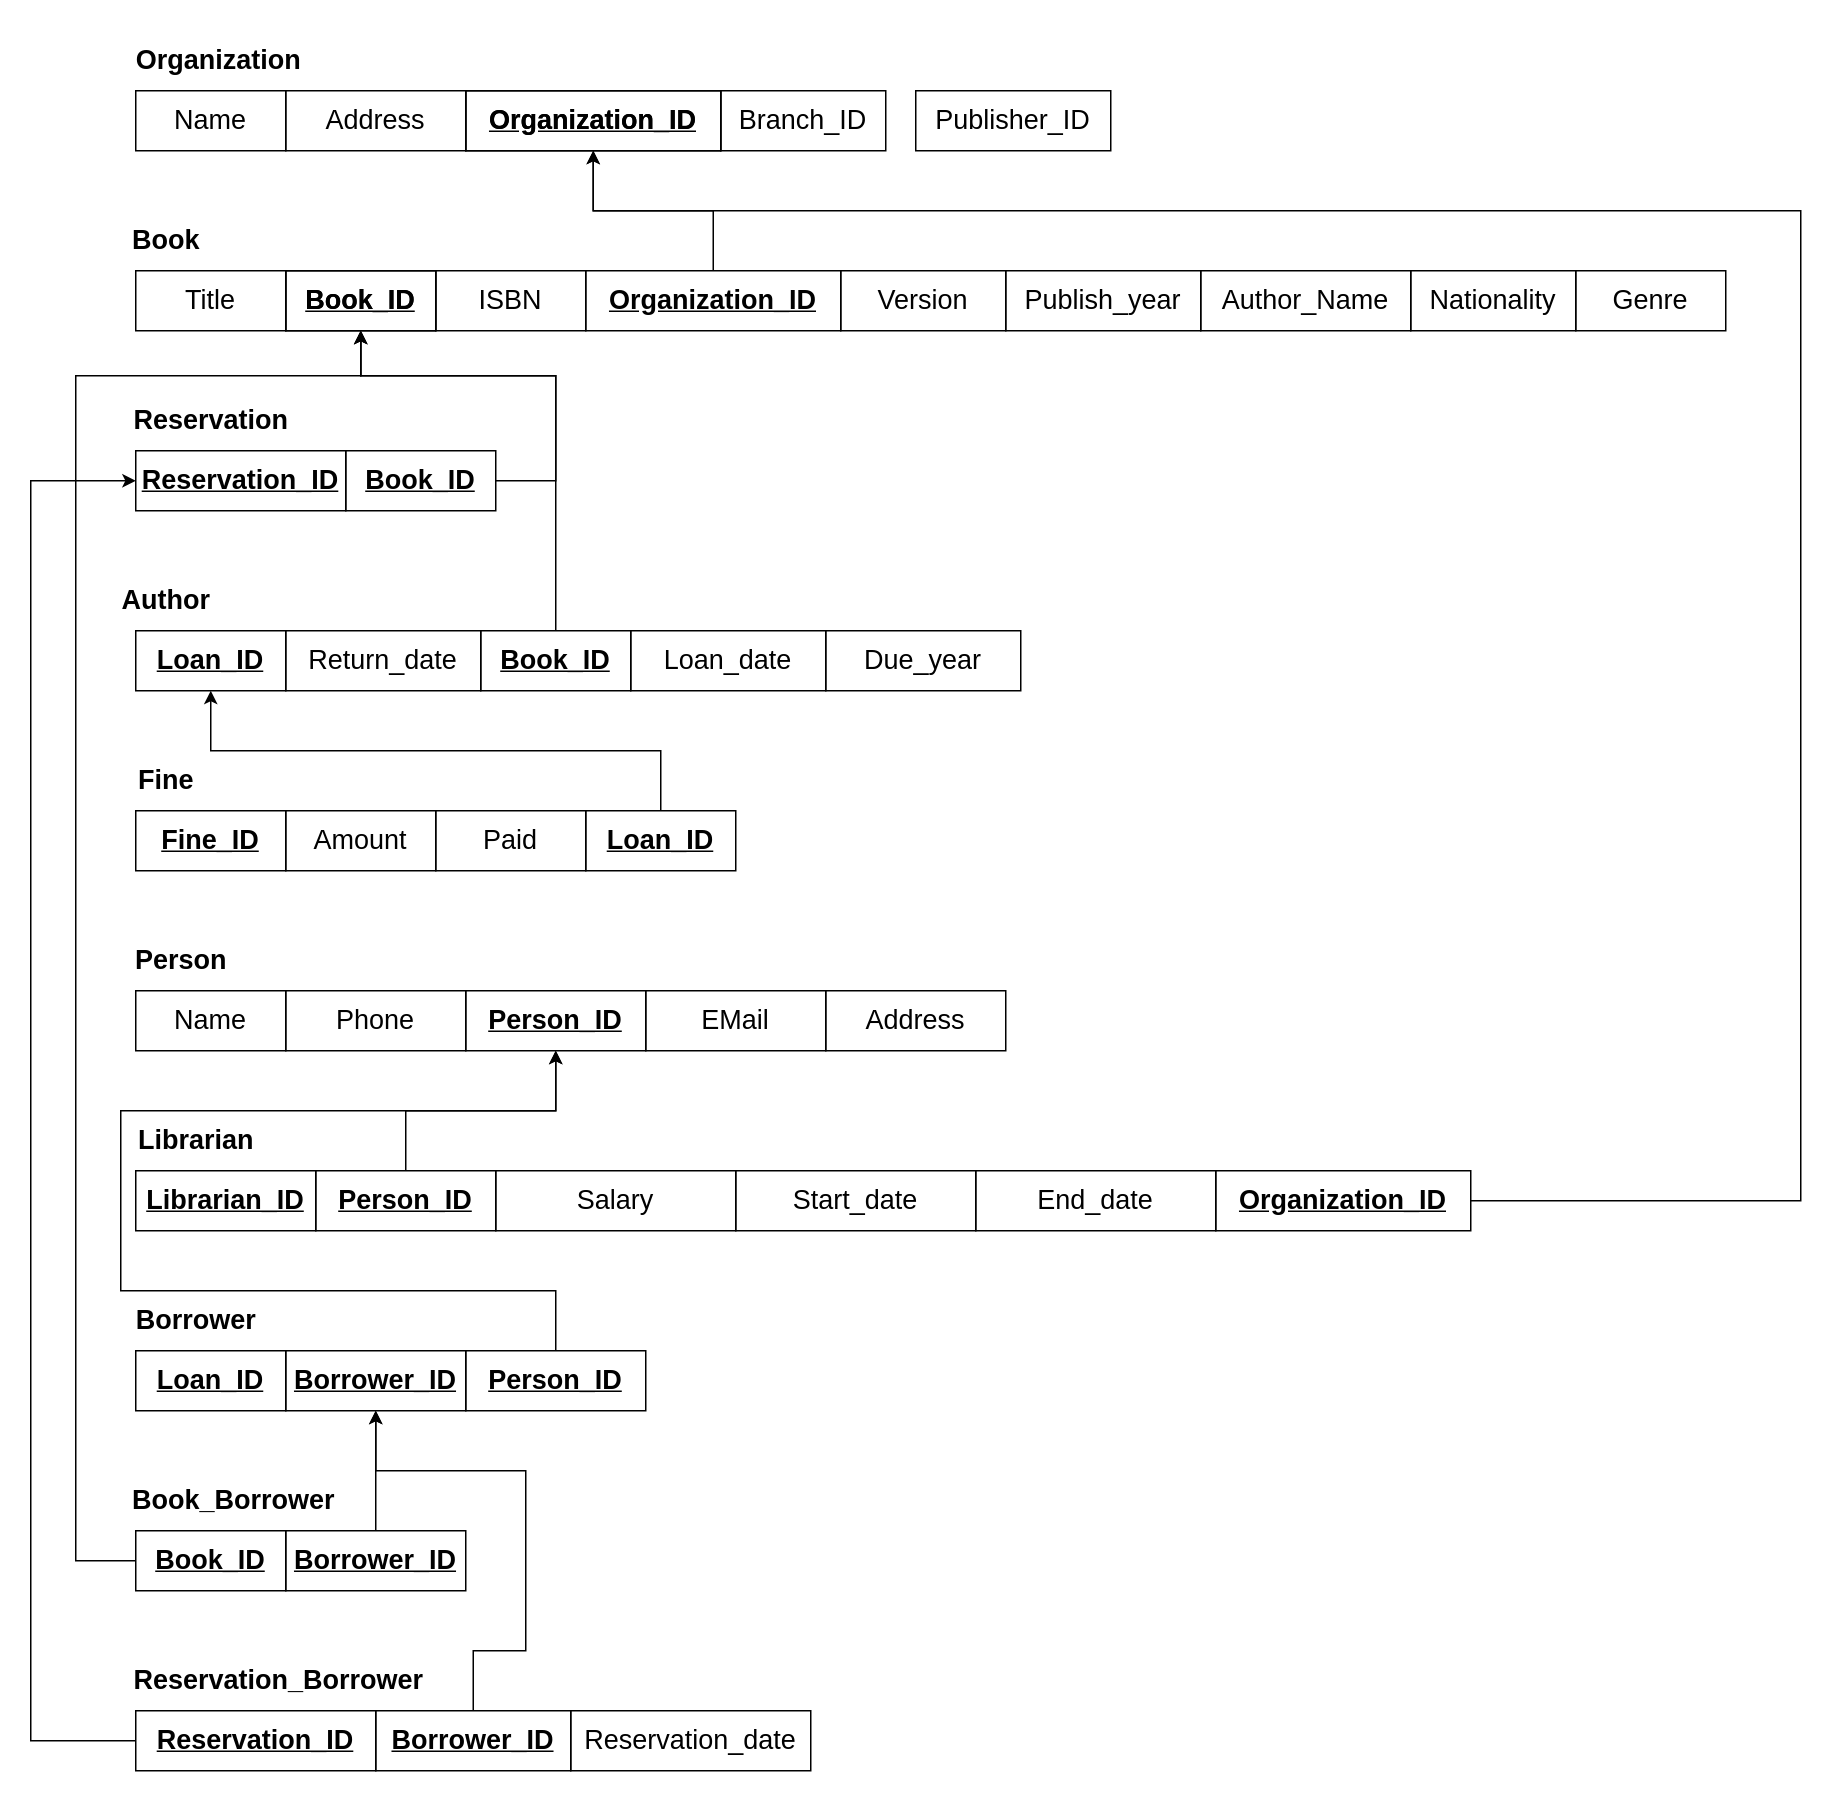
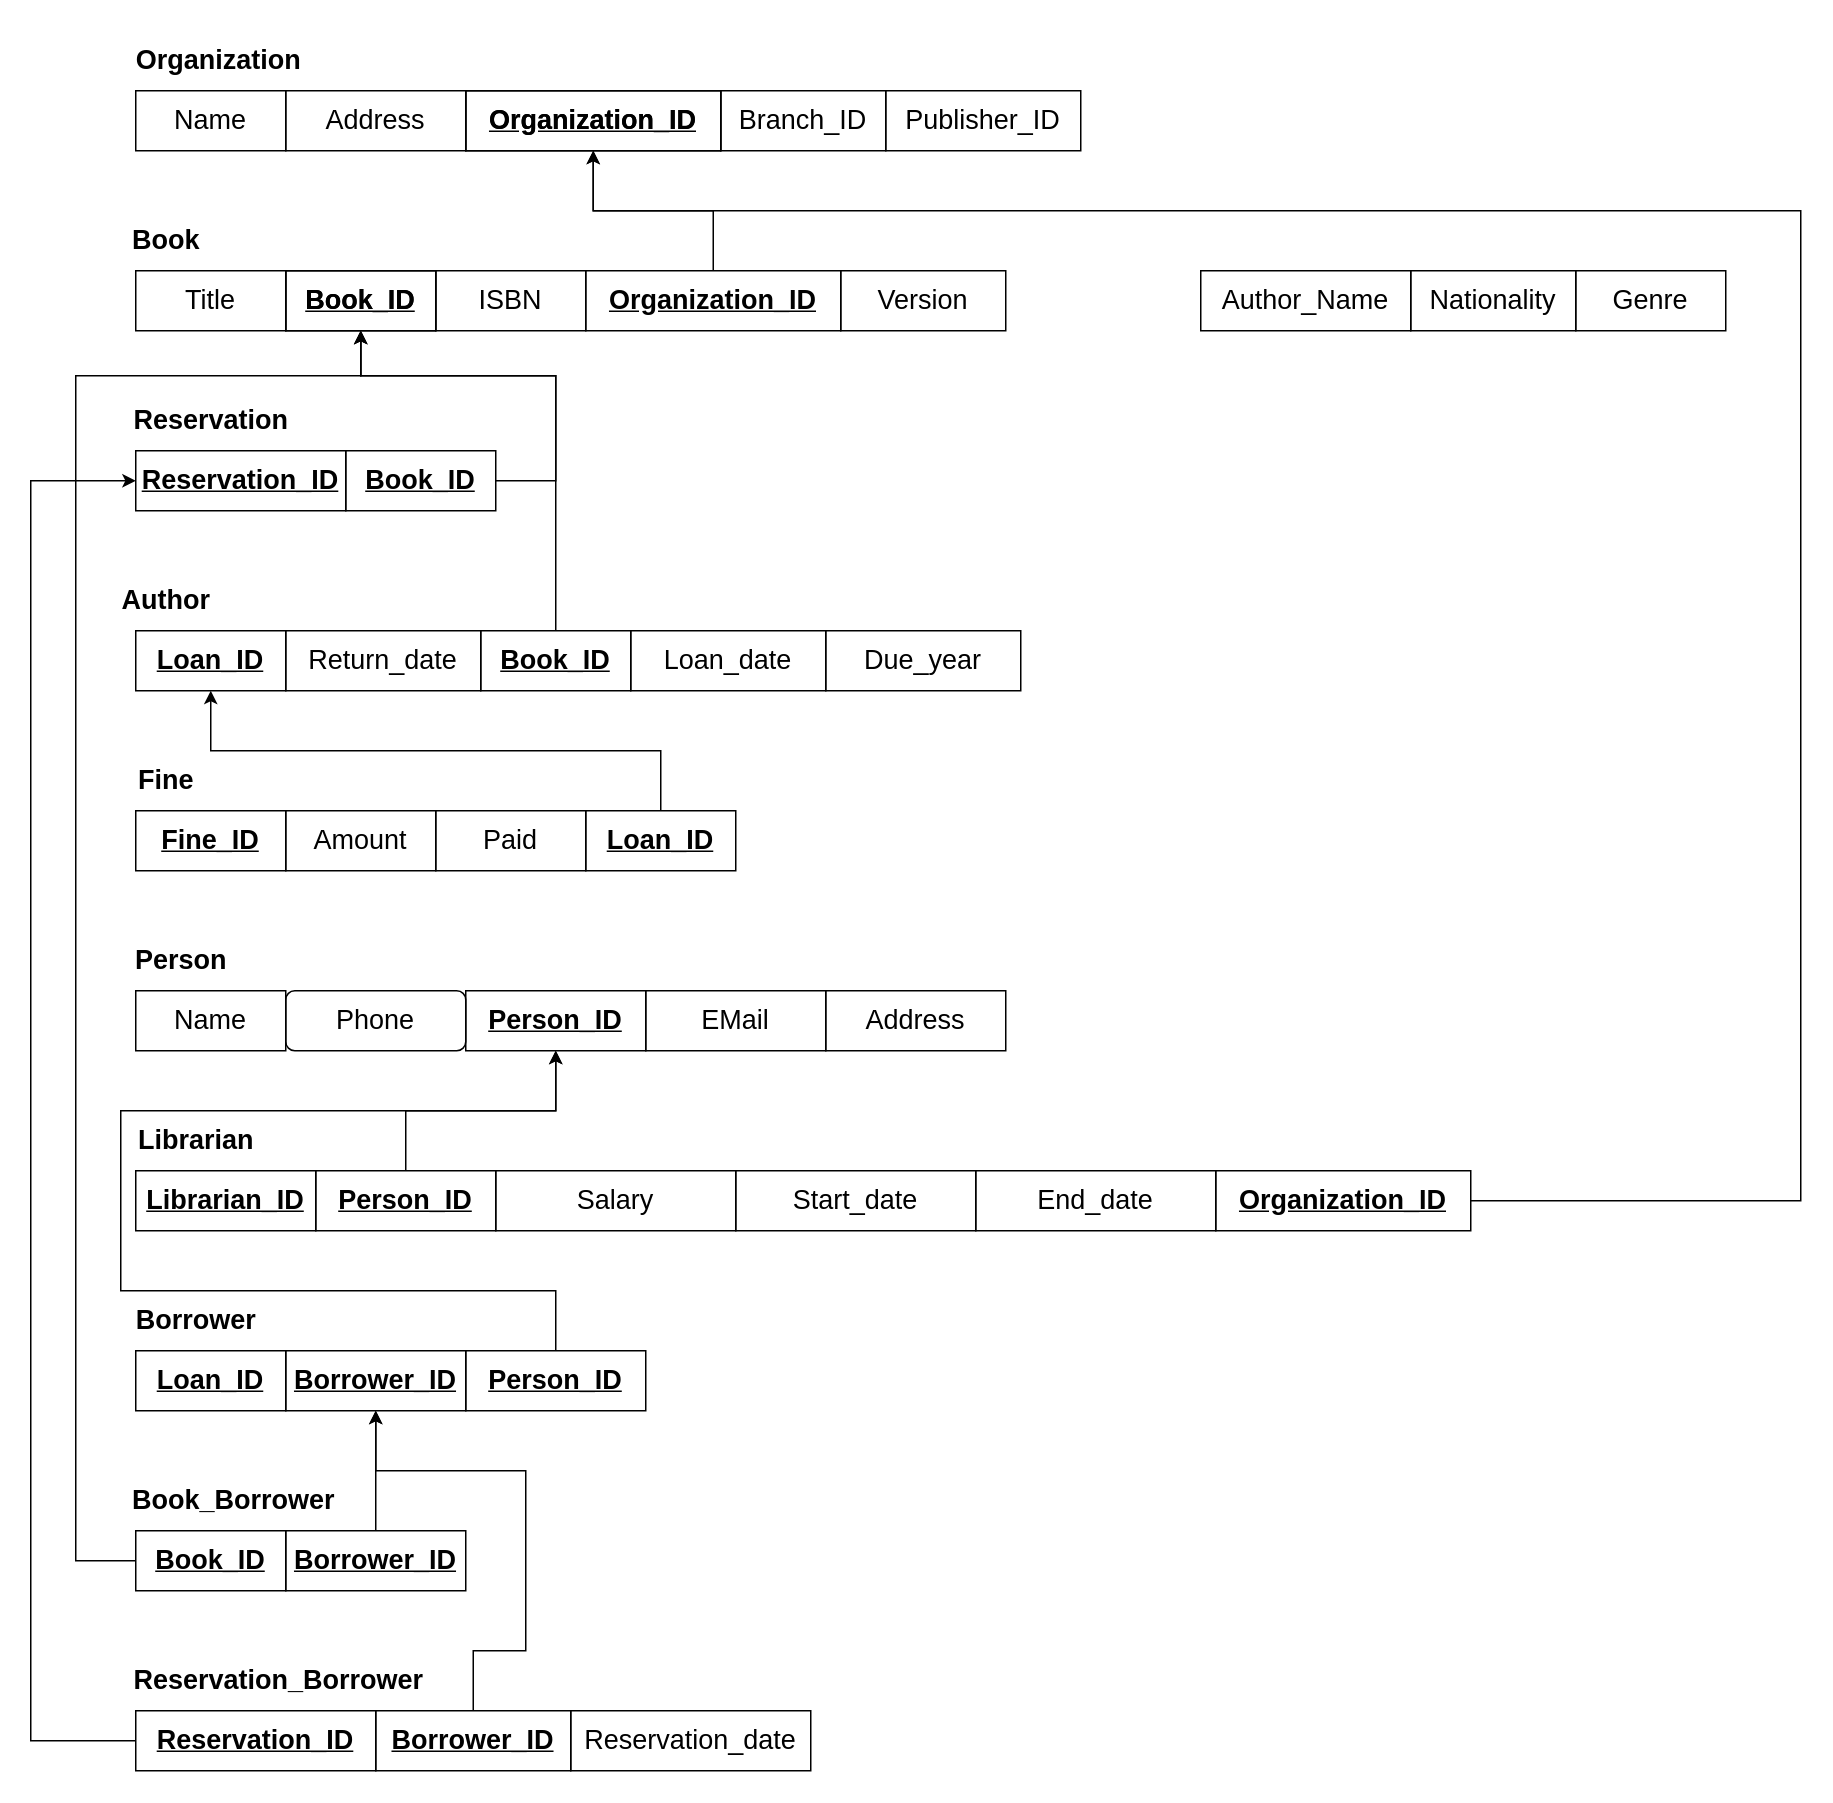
node "Publisher_ID": moved (1013, 121) -> (983, 121)
node "Publish_year": removed
node "Phone": shape rectangle -> rounded rectangle
